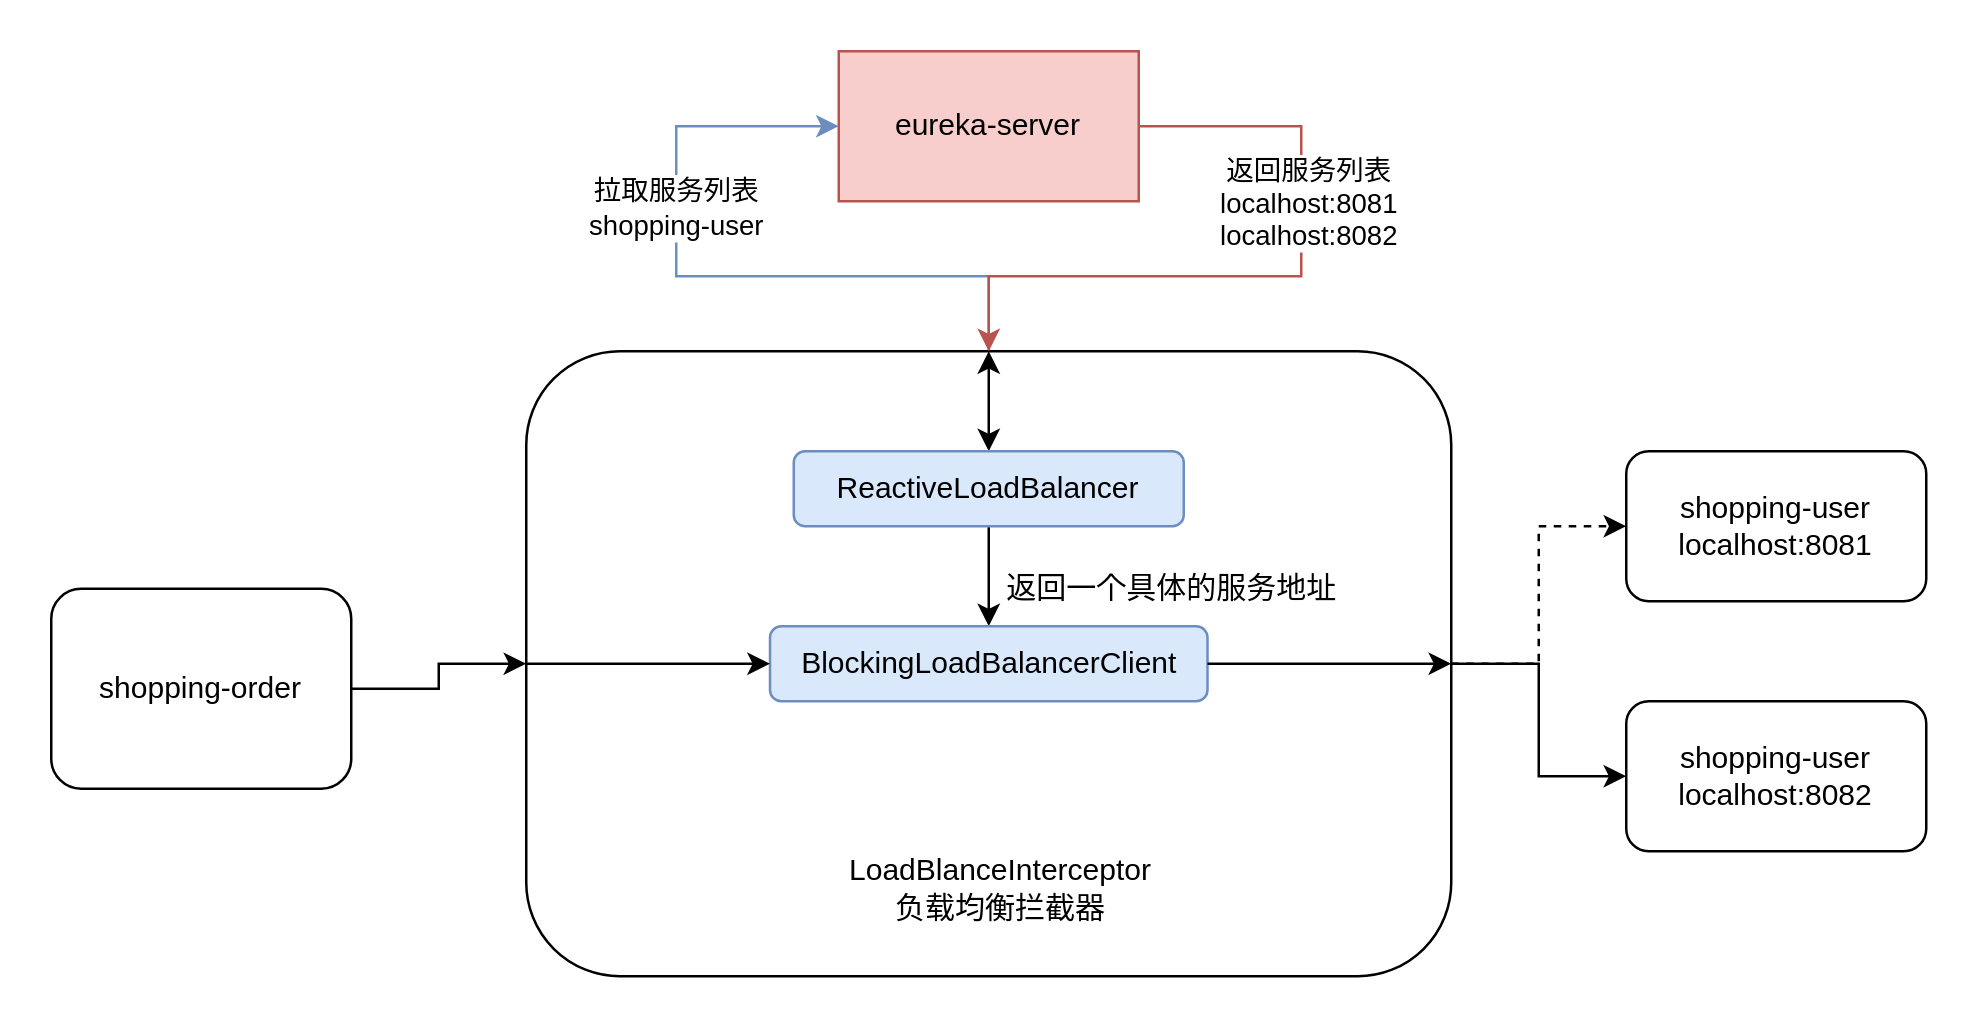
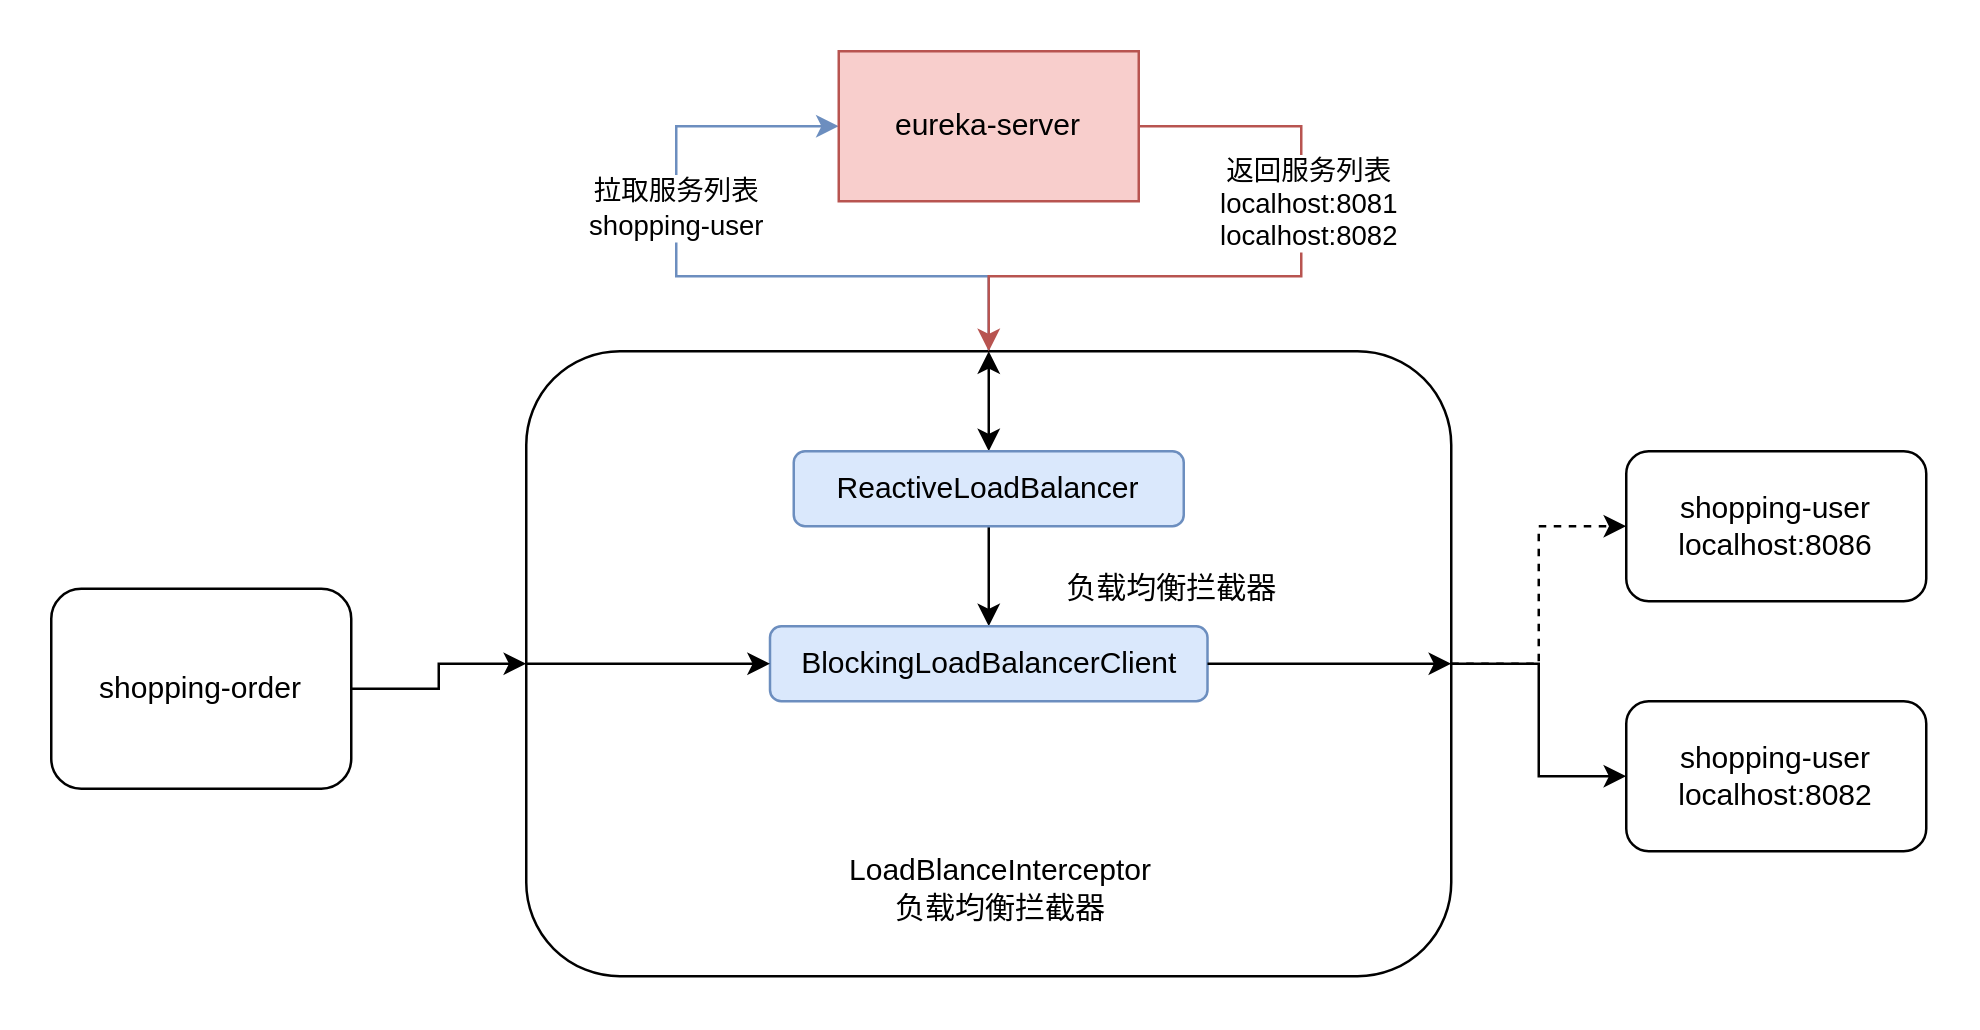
node "shopping-user localhost:8081": label "shopping-user localhost:8081" -> "shopping-user localhost:8086"
node "返回一个具体的服务地址": label "返回一个具体的服务地址" -> "负载均衡拦截器"
